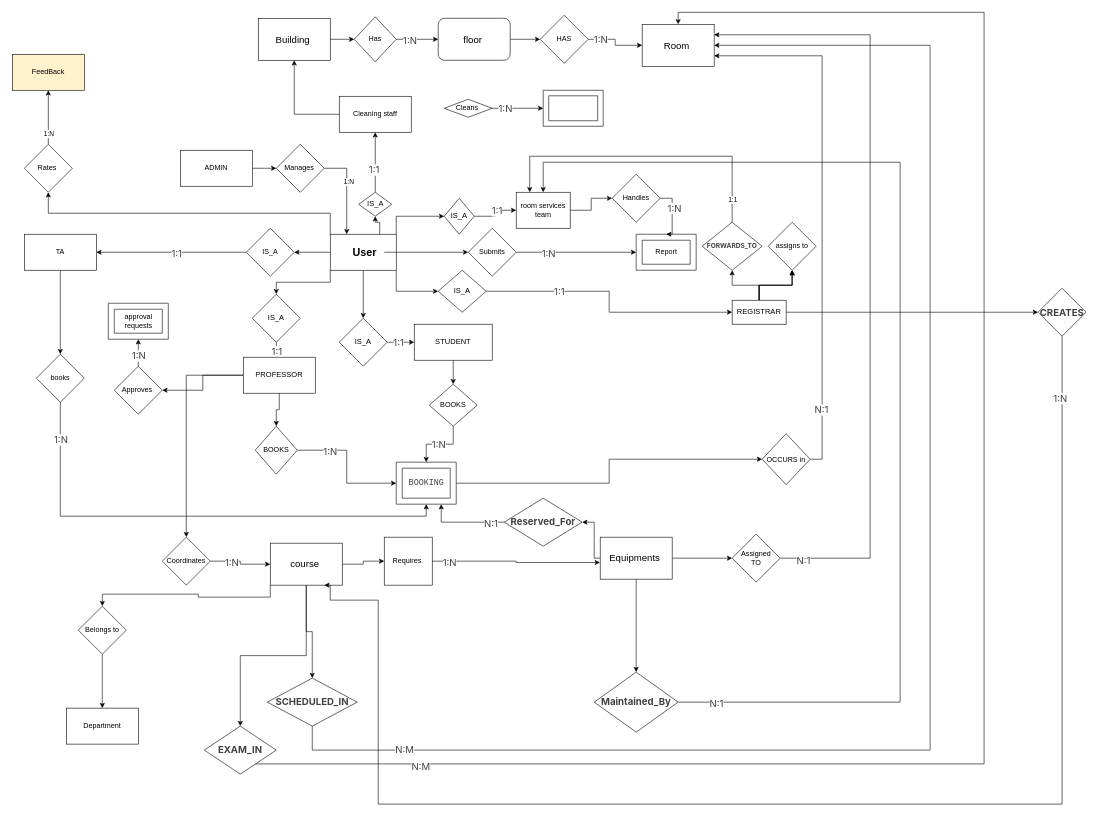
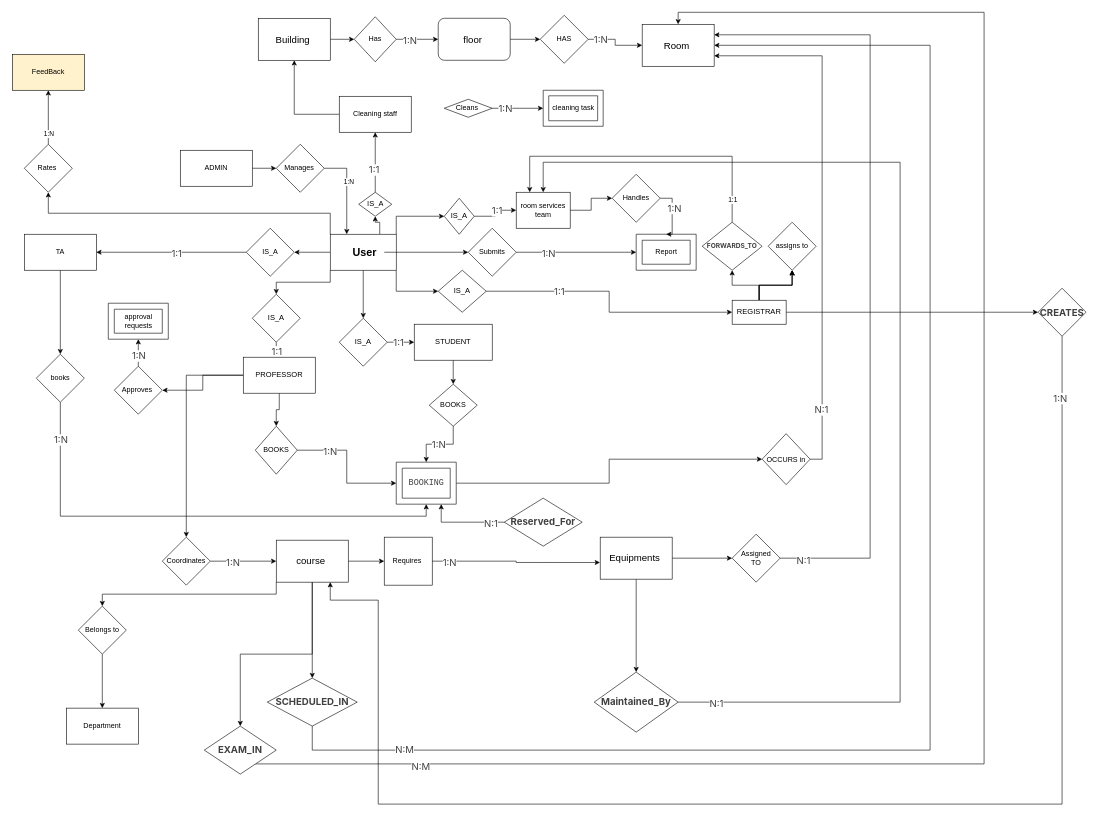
node "cleaning task": added
edge "Equipments" -> "Reserved_For": removed
node "course": moved (306, 564) -> (312, 561)
